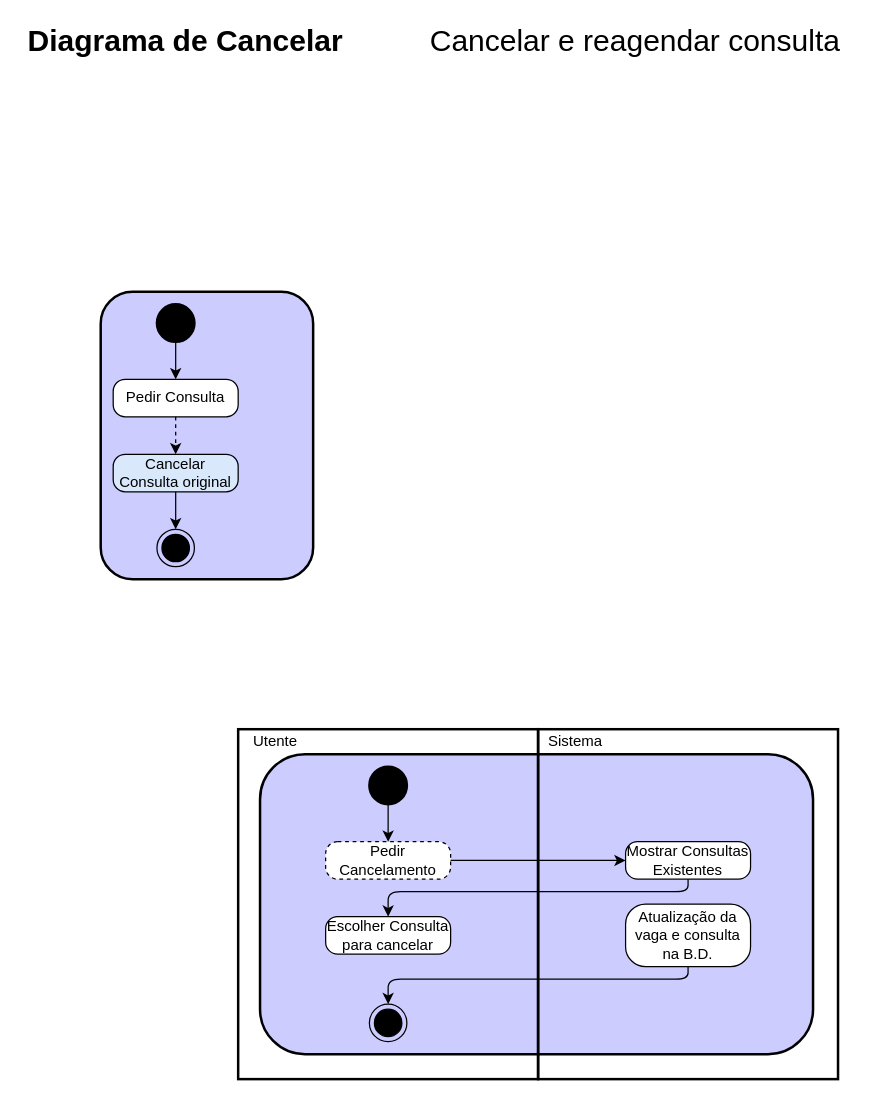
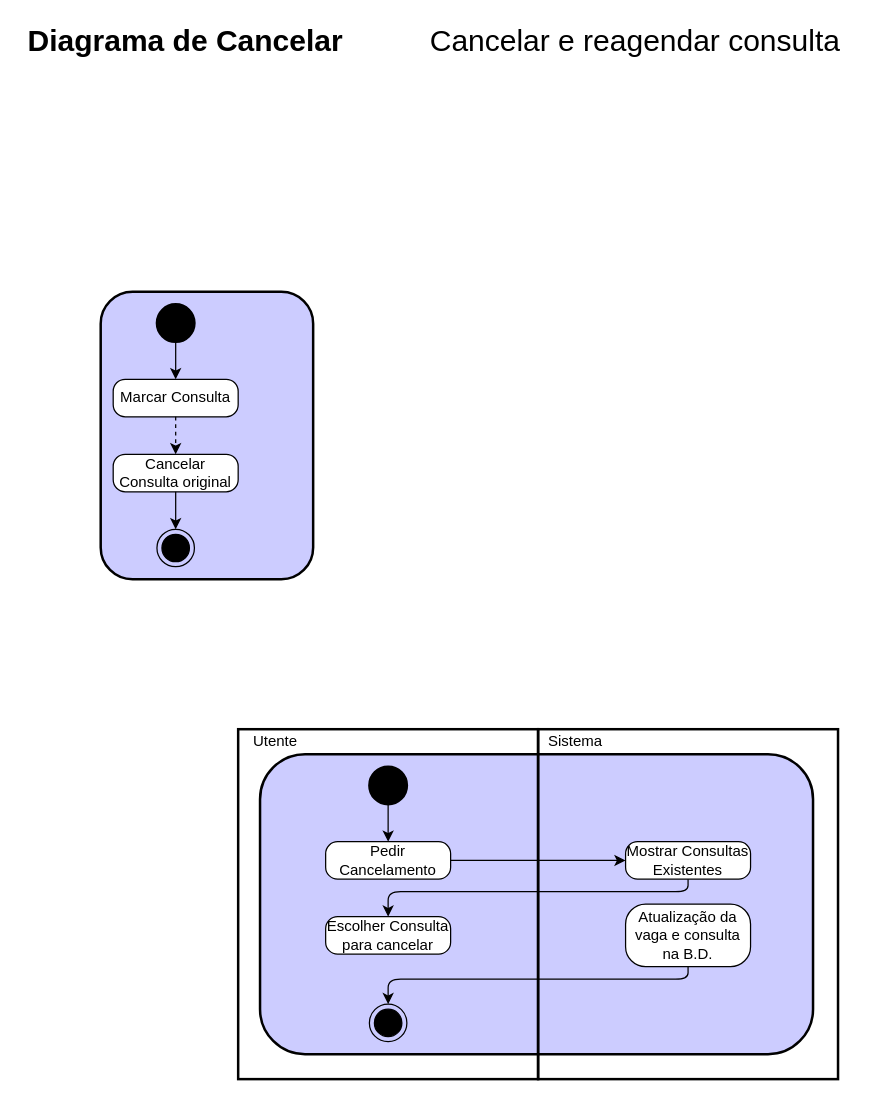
node "Pedir Consulta": label "Pedir Consulta" -> "Marcar Consulta"
node "Cancelar Consulta original": fillcolor #dae8fc -> #ffffff
node "Pedir Cancelamento": style dashed -> solid
